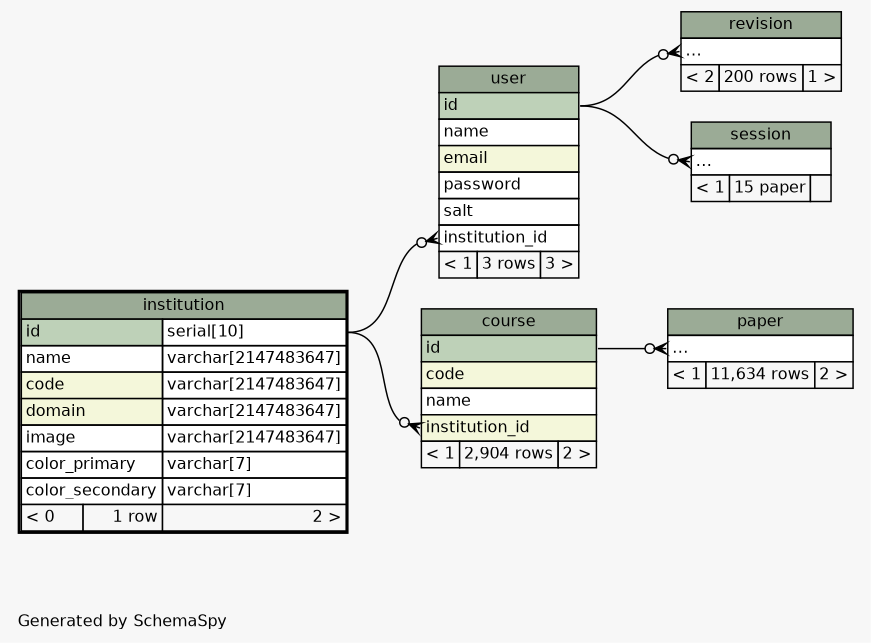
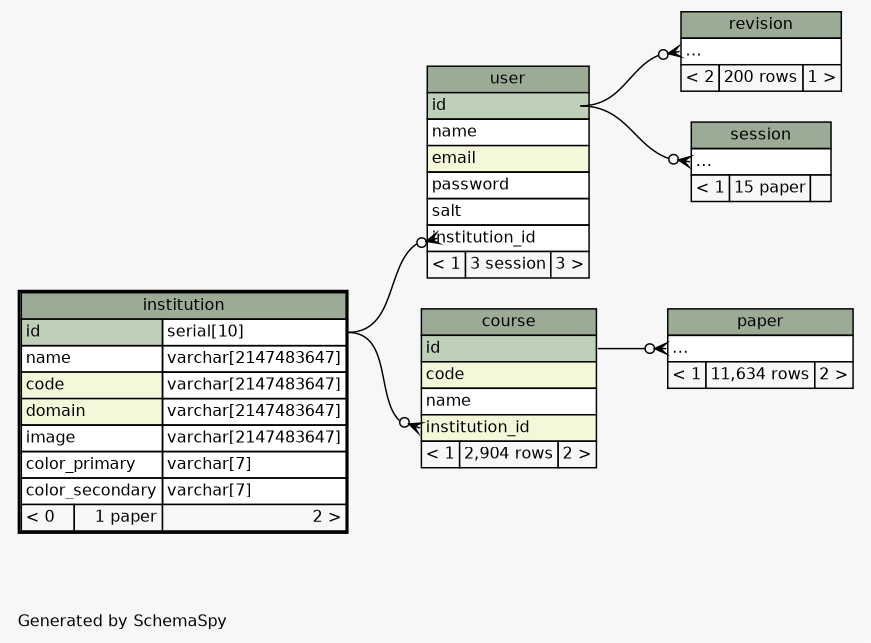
node "user": text "3 rows" -> "3 session"
node "institution": text "1 row" -> "1 paper"
